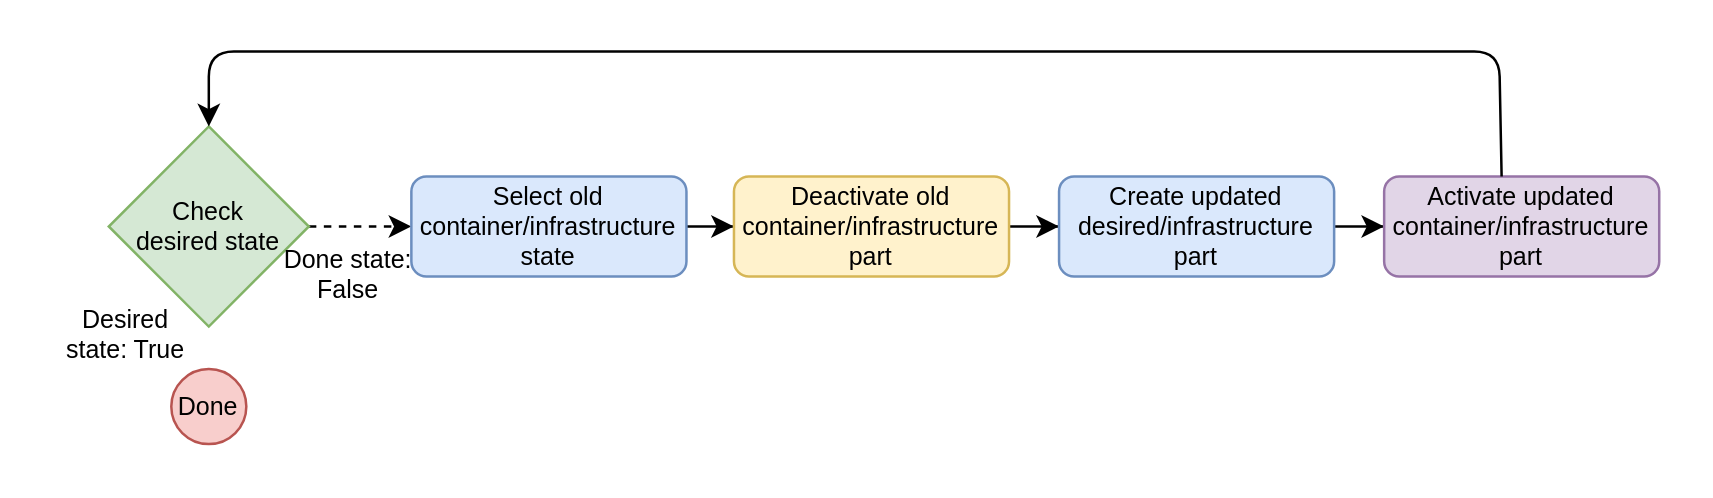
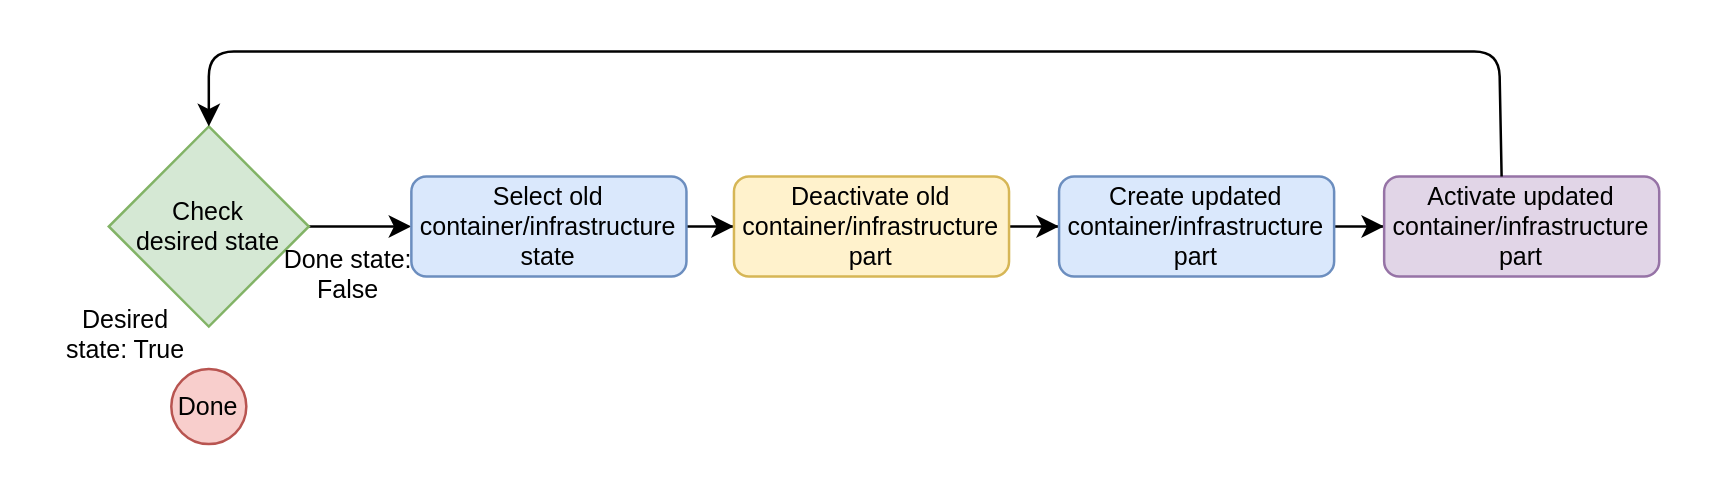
edge "Check desired state" -> "Select old container/infrastructure state": style dashed -> solid
node "Create updated desired/infrastructure part": label "Create updated desired/infrastructure part" -> "Create updated container/infrastructure part"
